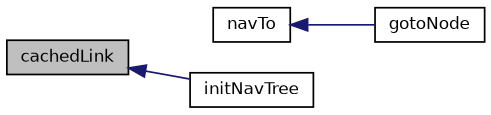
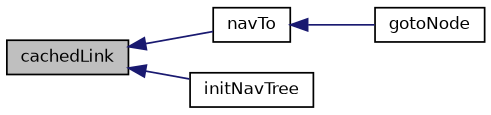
edge "navTo" -> "cachedLink": added
